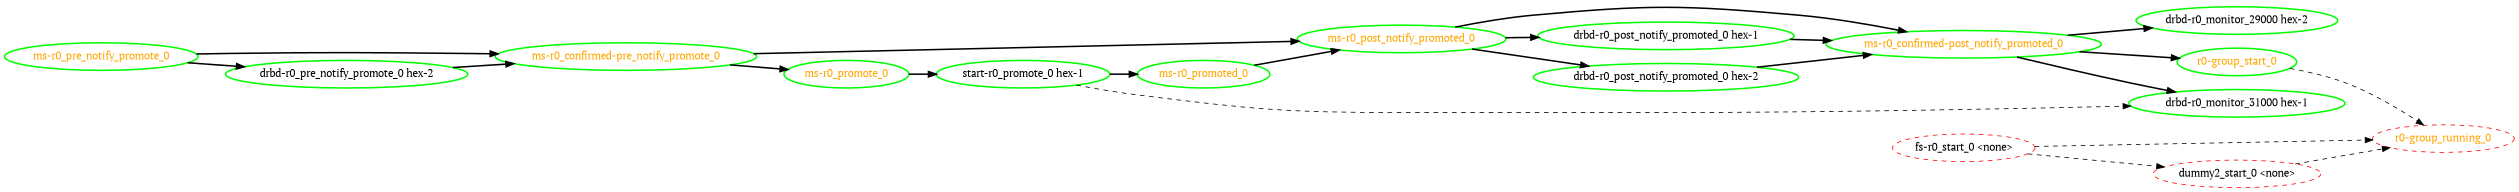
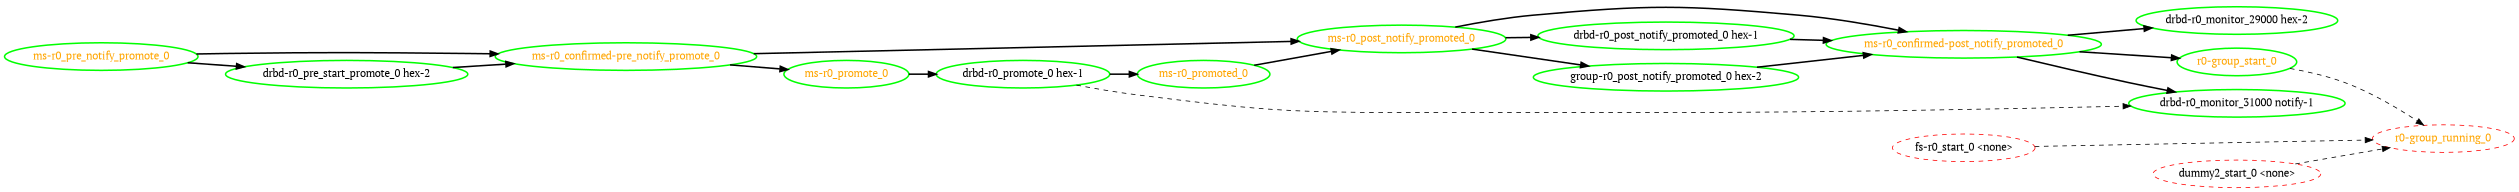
node "drbd-r0_pre_notify_promote_0 hex-2": label "drbd-r0_pre_notify_promote_0 hex-2" -> "drbd-r0_pre_start_promote_0 hex-2"
node "start-r0_promote_0 hex-1": label "start-r0_promote_0 hex-1" -> "drbd-r0_promote_0 hex-1"
node "drbd-r0_post_notify_promoted_0 hex-2": label "drbd-r0_post_notify_promoted_0 hex-2" -> "group-r0_post_notify_promoted_0 hex-2"
node "drbd-r0_monitor_31000 hex-1": label "drbd-r0_monitor_31000 hex-1" -> "drbd-r0_monitor_31000 notify-1"
edge "fs-r0_start_0 <none>" -> "dummy2_start_0 <none>": removed
